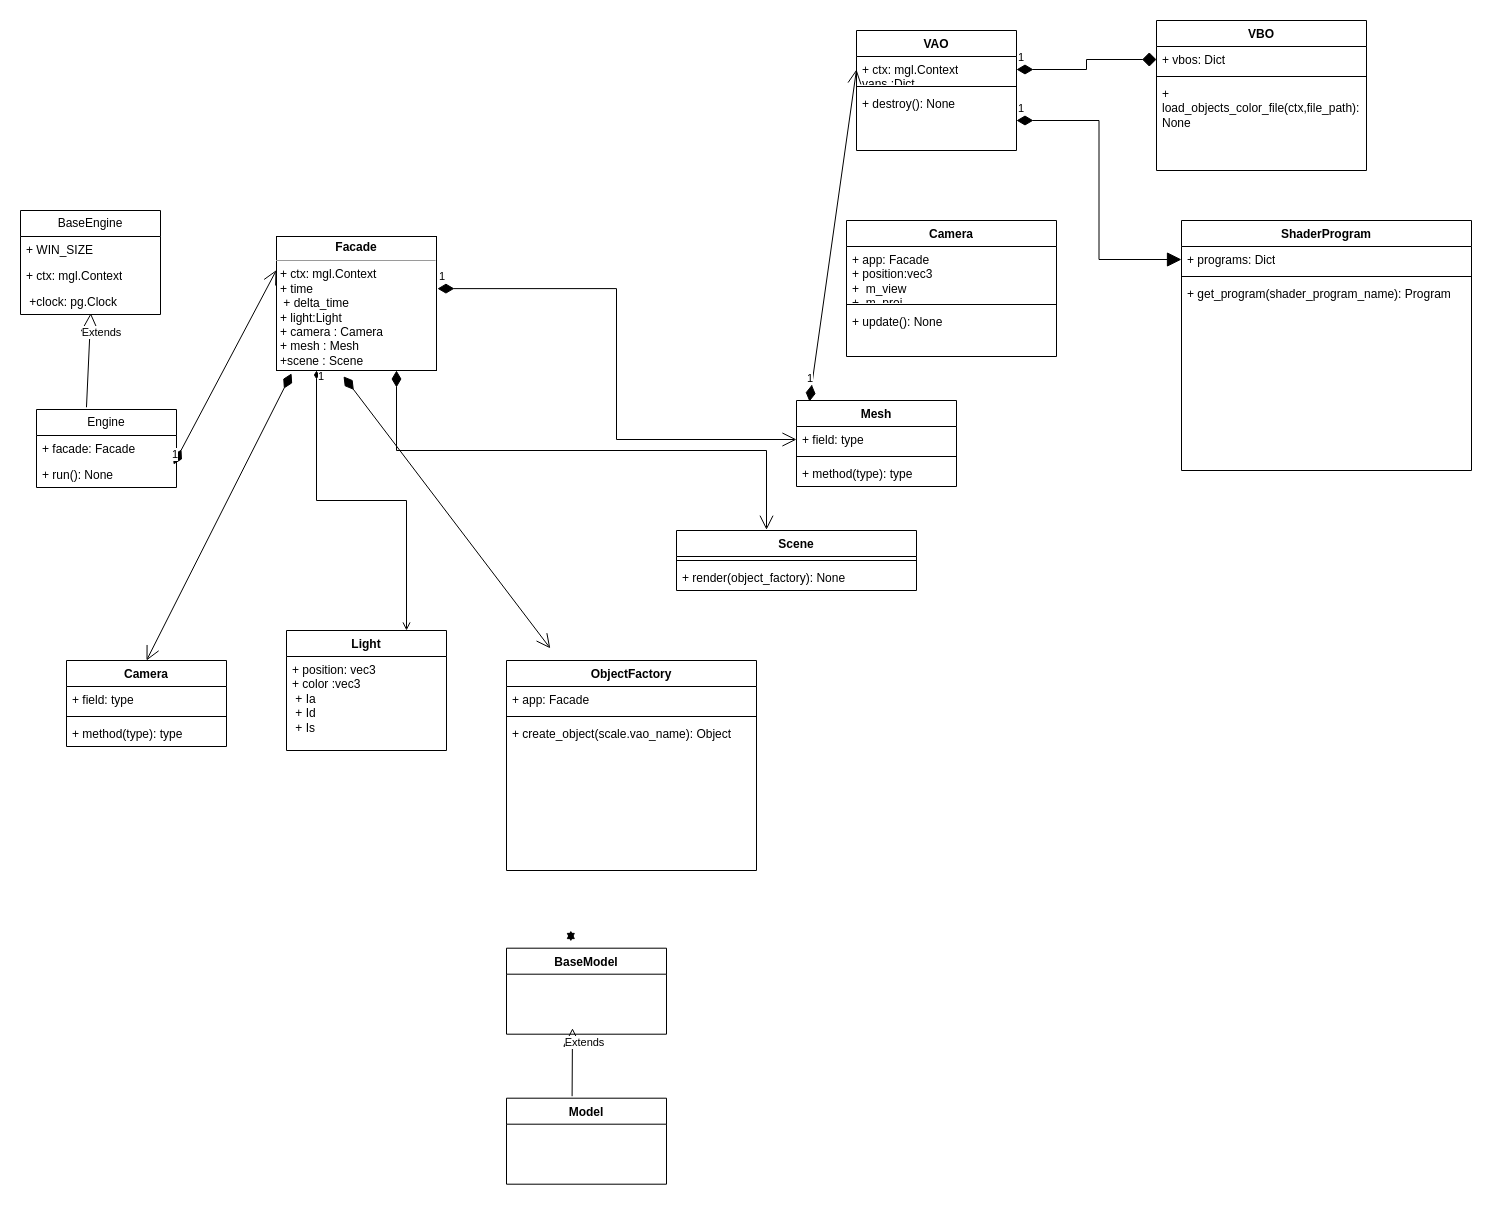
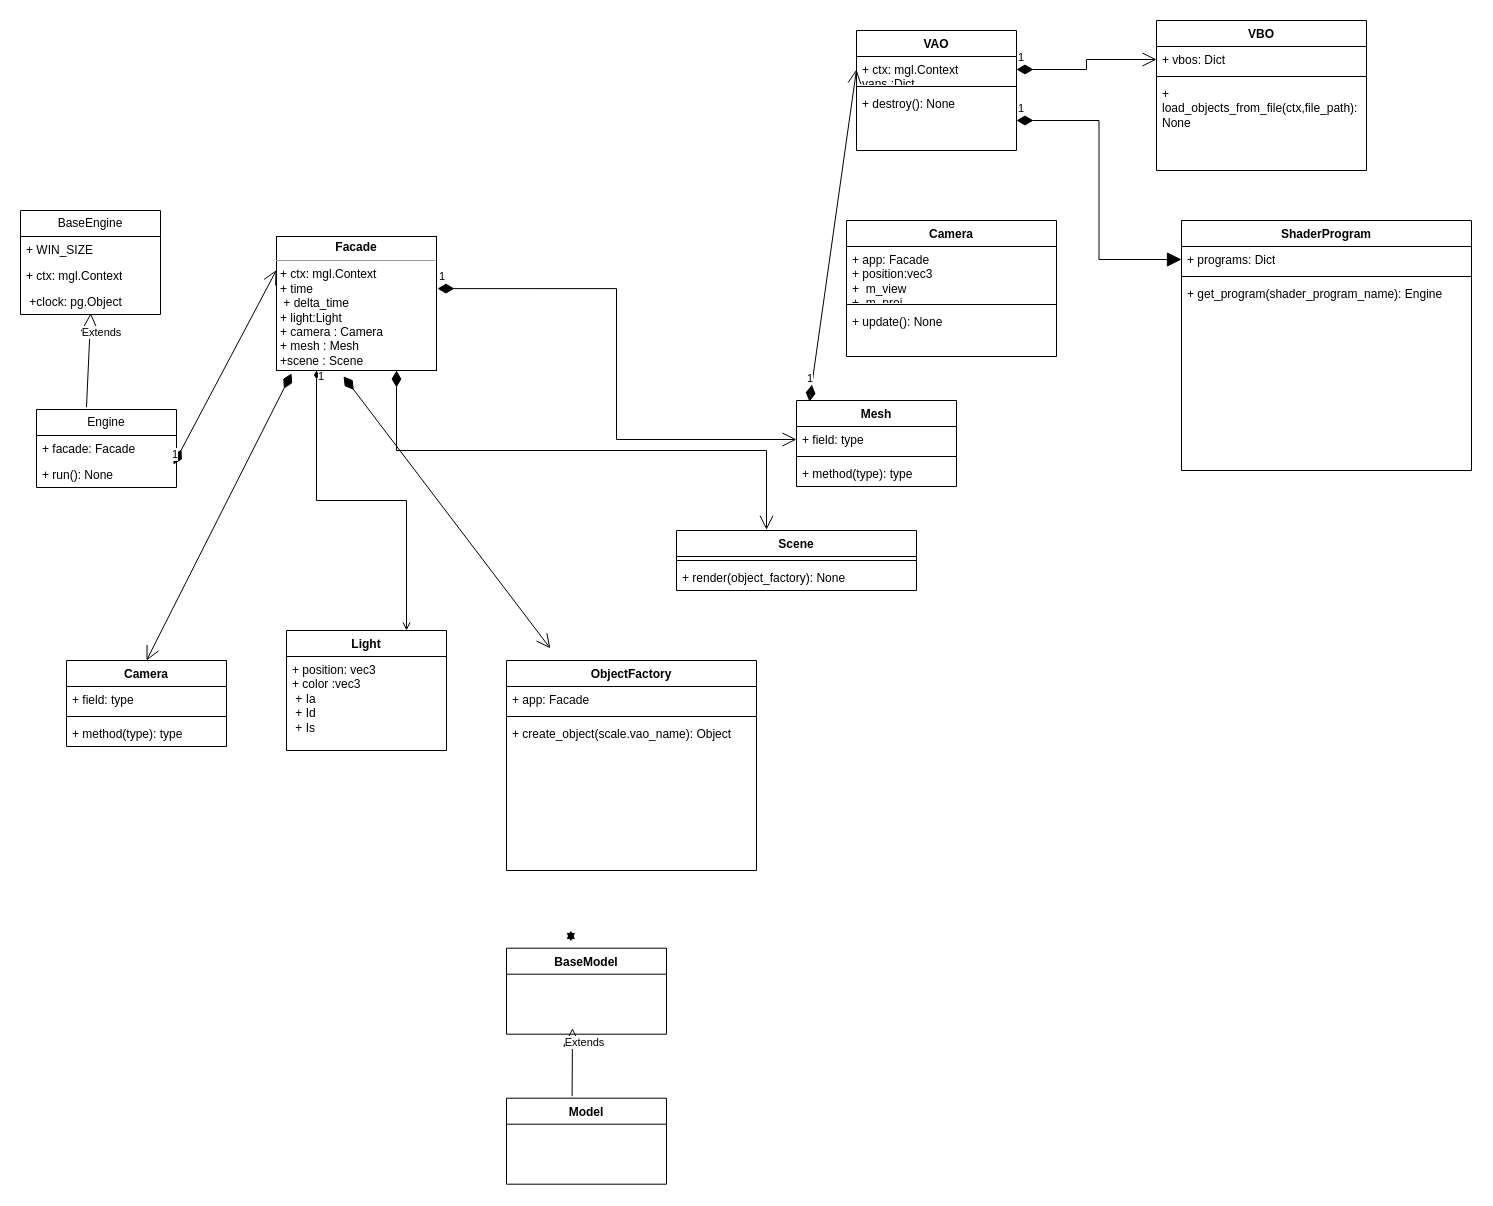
edge "+ vbos: Dict" -- "+ ctx: mgl.Context vans :Dict": arrowhead diamond -> open
node "+ load_objects_color_file(ctx,file_path): None": label "+ load_objects_color_file(ctx,file_path): None" -> "+ load_objects_from_file(ctx,file_path): None"
node "+ get_program(shader_program_name): Program": label "+ get_program(shader_program_name): Program" -> "+ get_program(shader_program_name): Engine"
node "+clock: pg.Clock": label "+clock: pg.Clock" -> "+clock: pg.Object"
